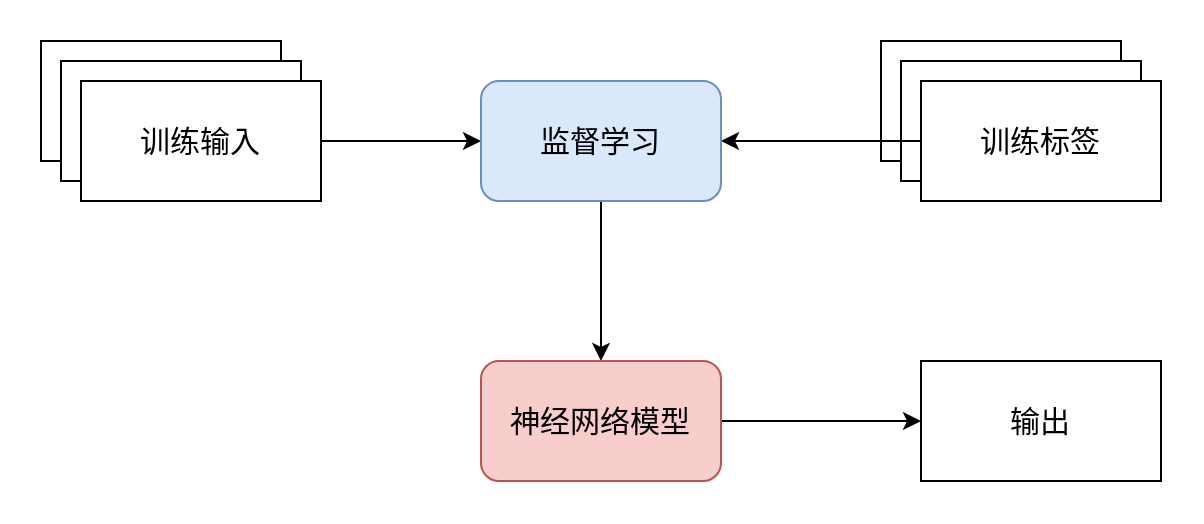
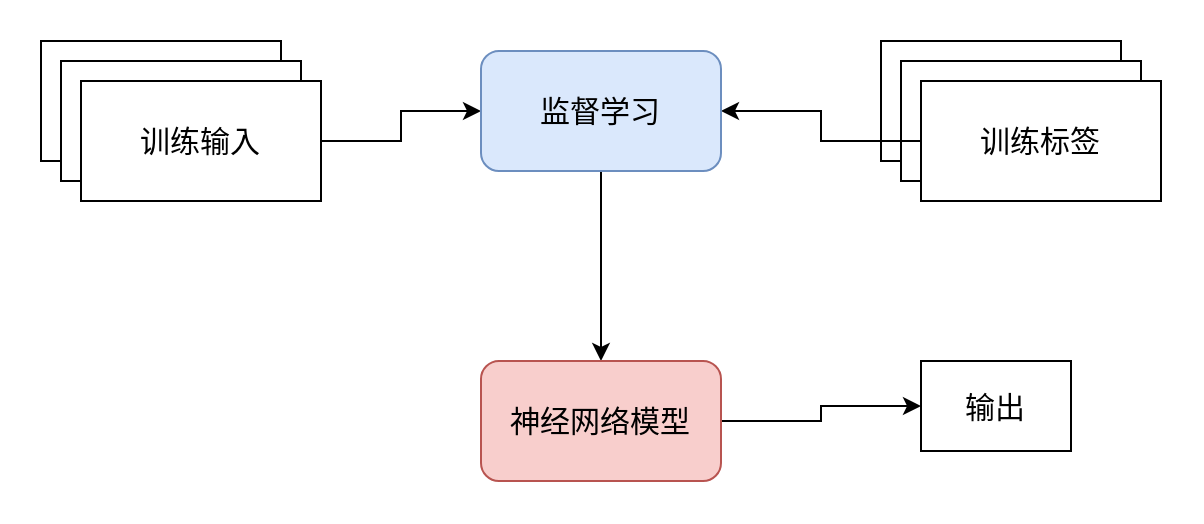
node "监督学习": moved (601, 141) -> (601, 111)
node "输出": size 240x120 -> 150x90
